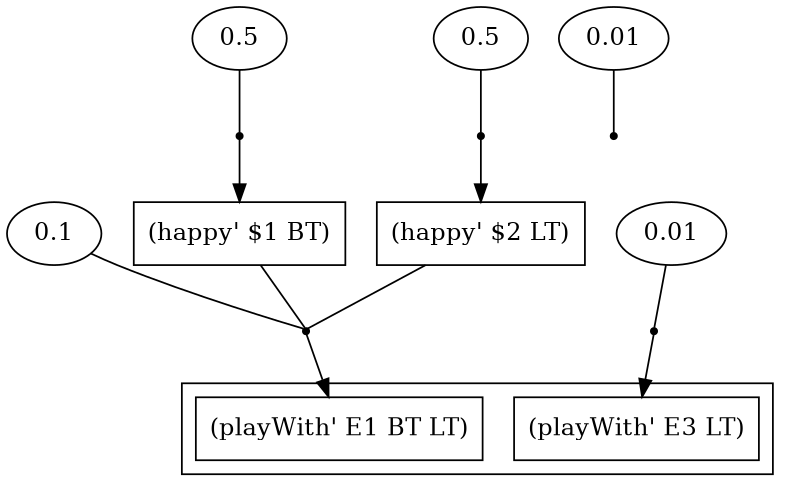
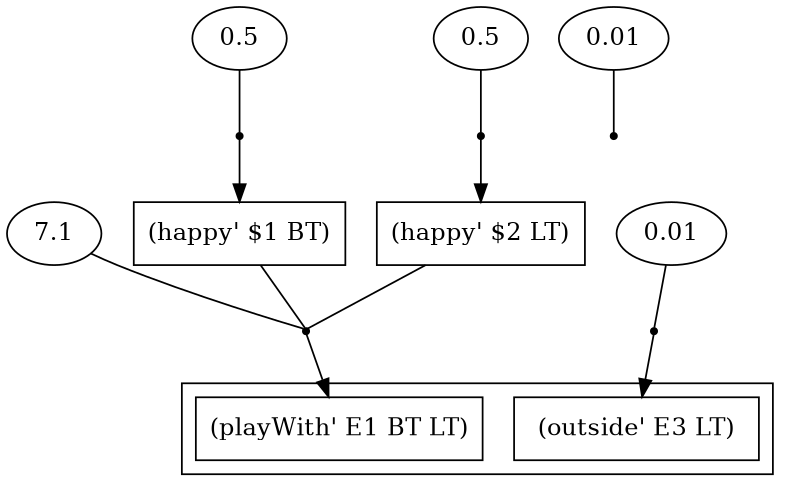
node "0.1": label "0.1" -> "7.1"
node "(playWith' E3 LT)": label "(playWith' E3 LT)" -> "(outside' E3 LT)"
